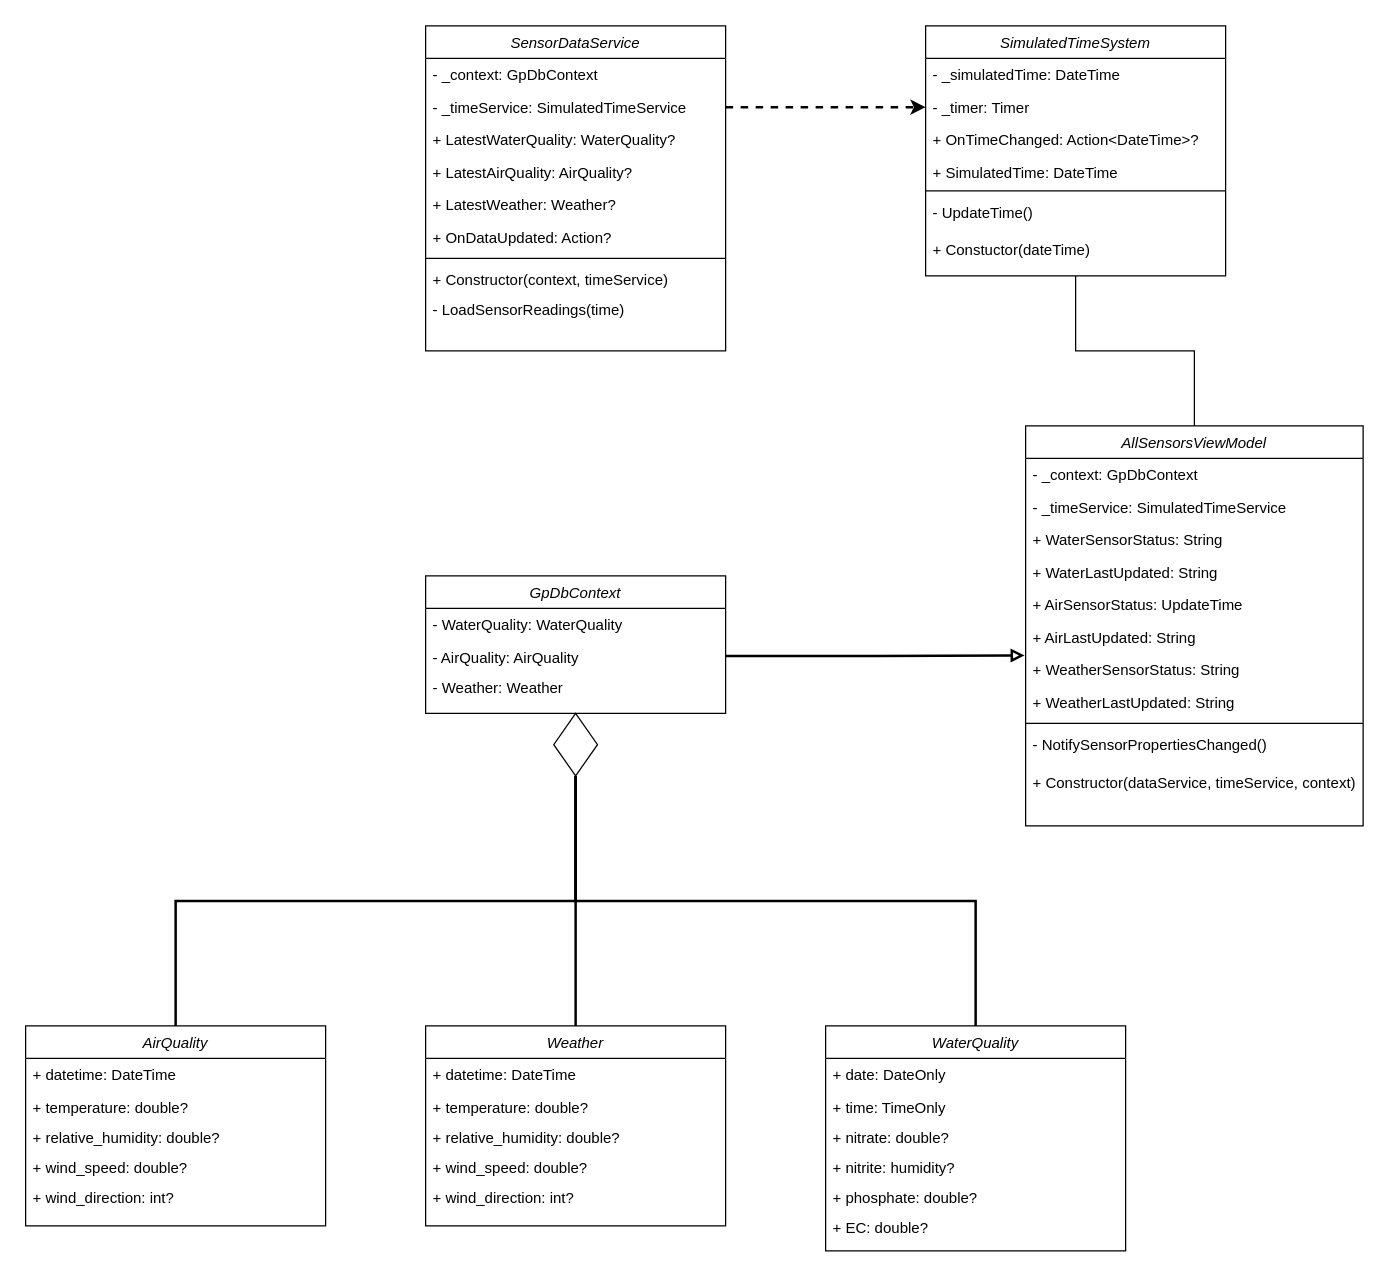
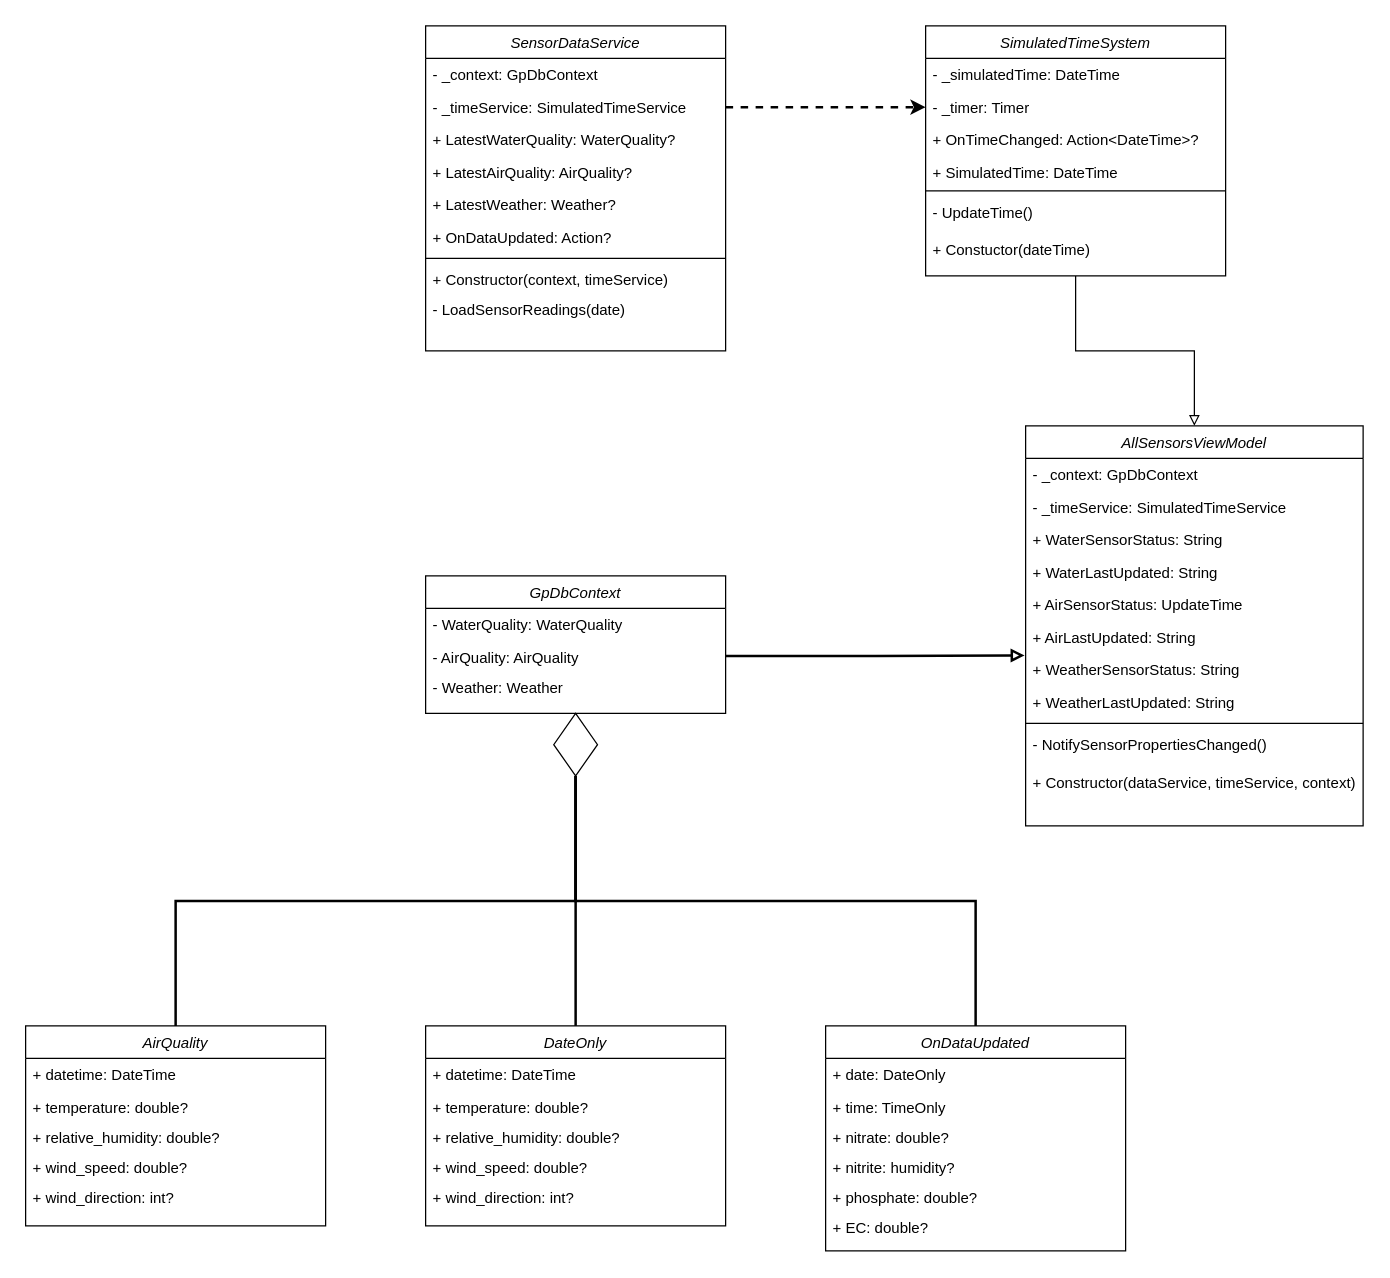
node "- LoadSensorReadings(time)": label "- LoadSensorReadings(time)" -> "- LoadSensorReadings(date)"
edge "SimulatedTimeSystem" -- "AllSensorsViewModel": arrowhead none -> block
node "Weather": label "Weather" -> "DateOnly"
node "WaterQuality": label "WaterQuality" -> "OnDataUpdated"
